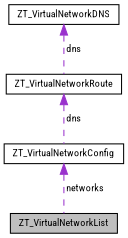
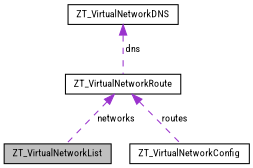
edge "ZT_VirtualNetworkConfig" -> "ZT_VirtualNetworkRoute": label " dns" -> " routes"
edge "ZT_VirtualNetworkList" -> "ZT_VirtualNetworkConfig": now "ZT_VirtualNetworkList" -> "ZT_VirtualNetworkRoute"
